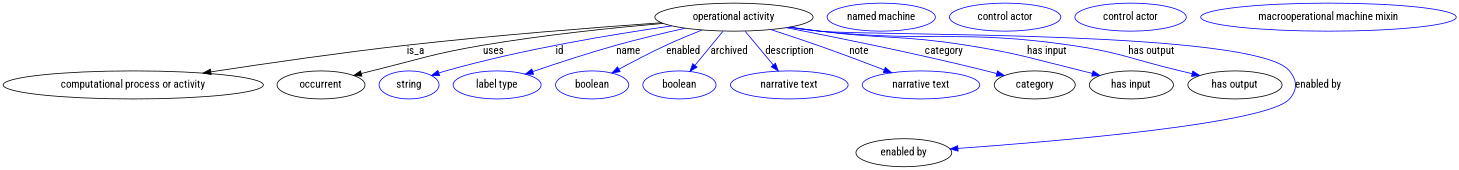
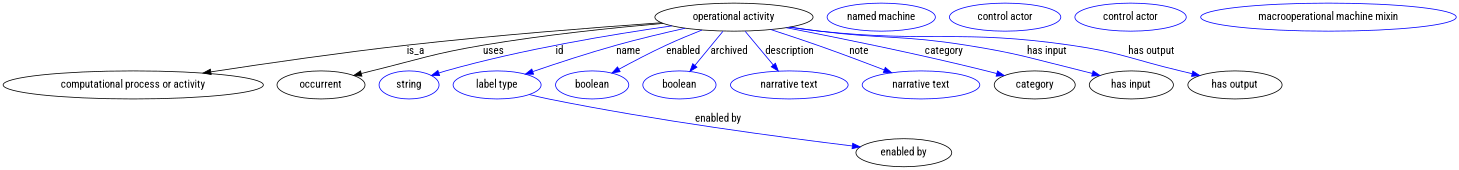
edge "operational activity" -> "enabled by": now "label type" -> "enabled by"
